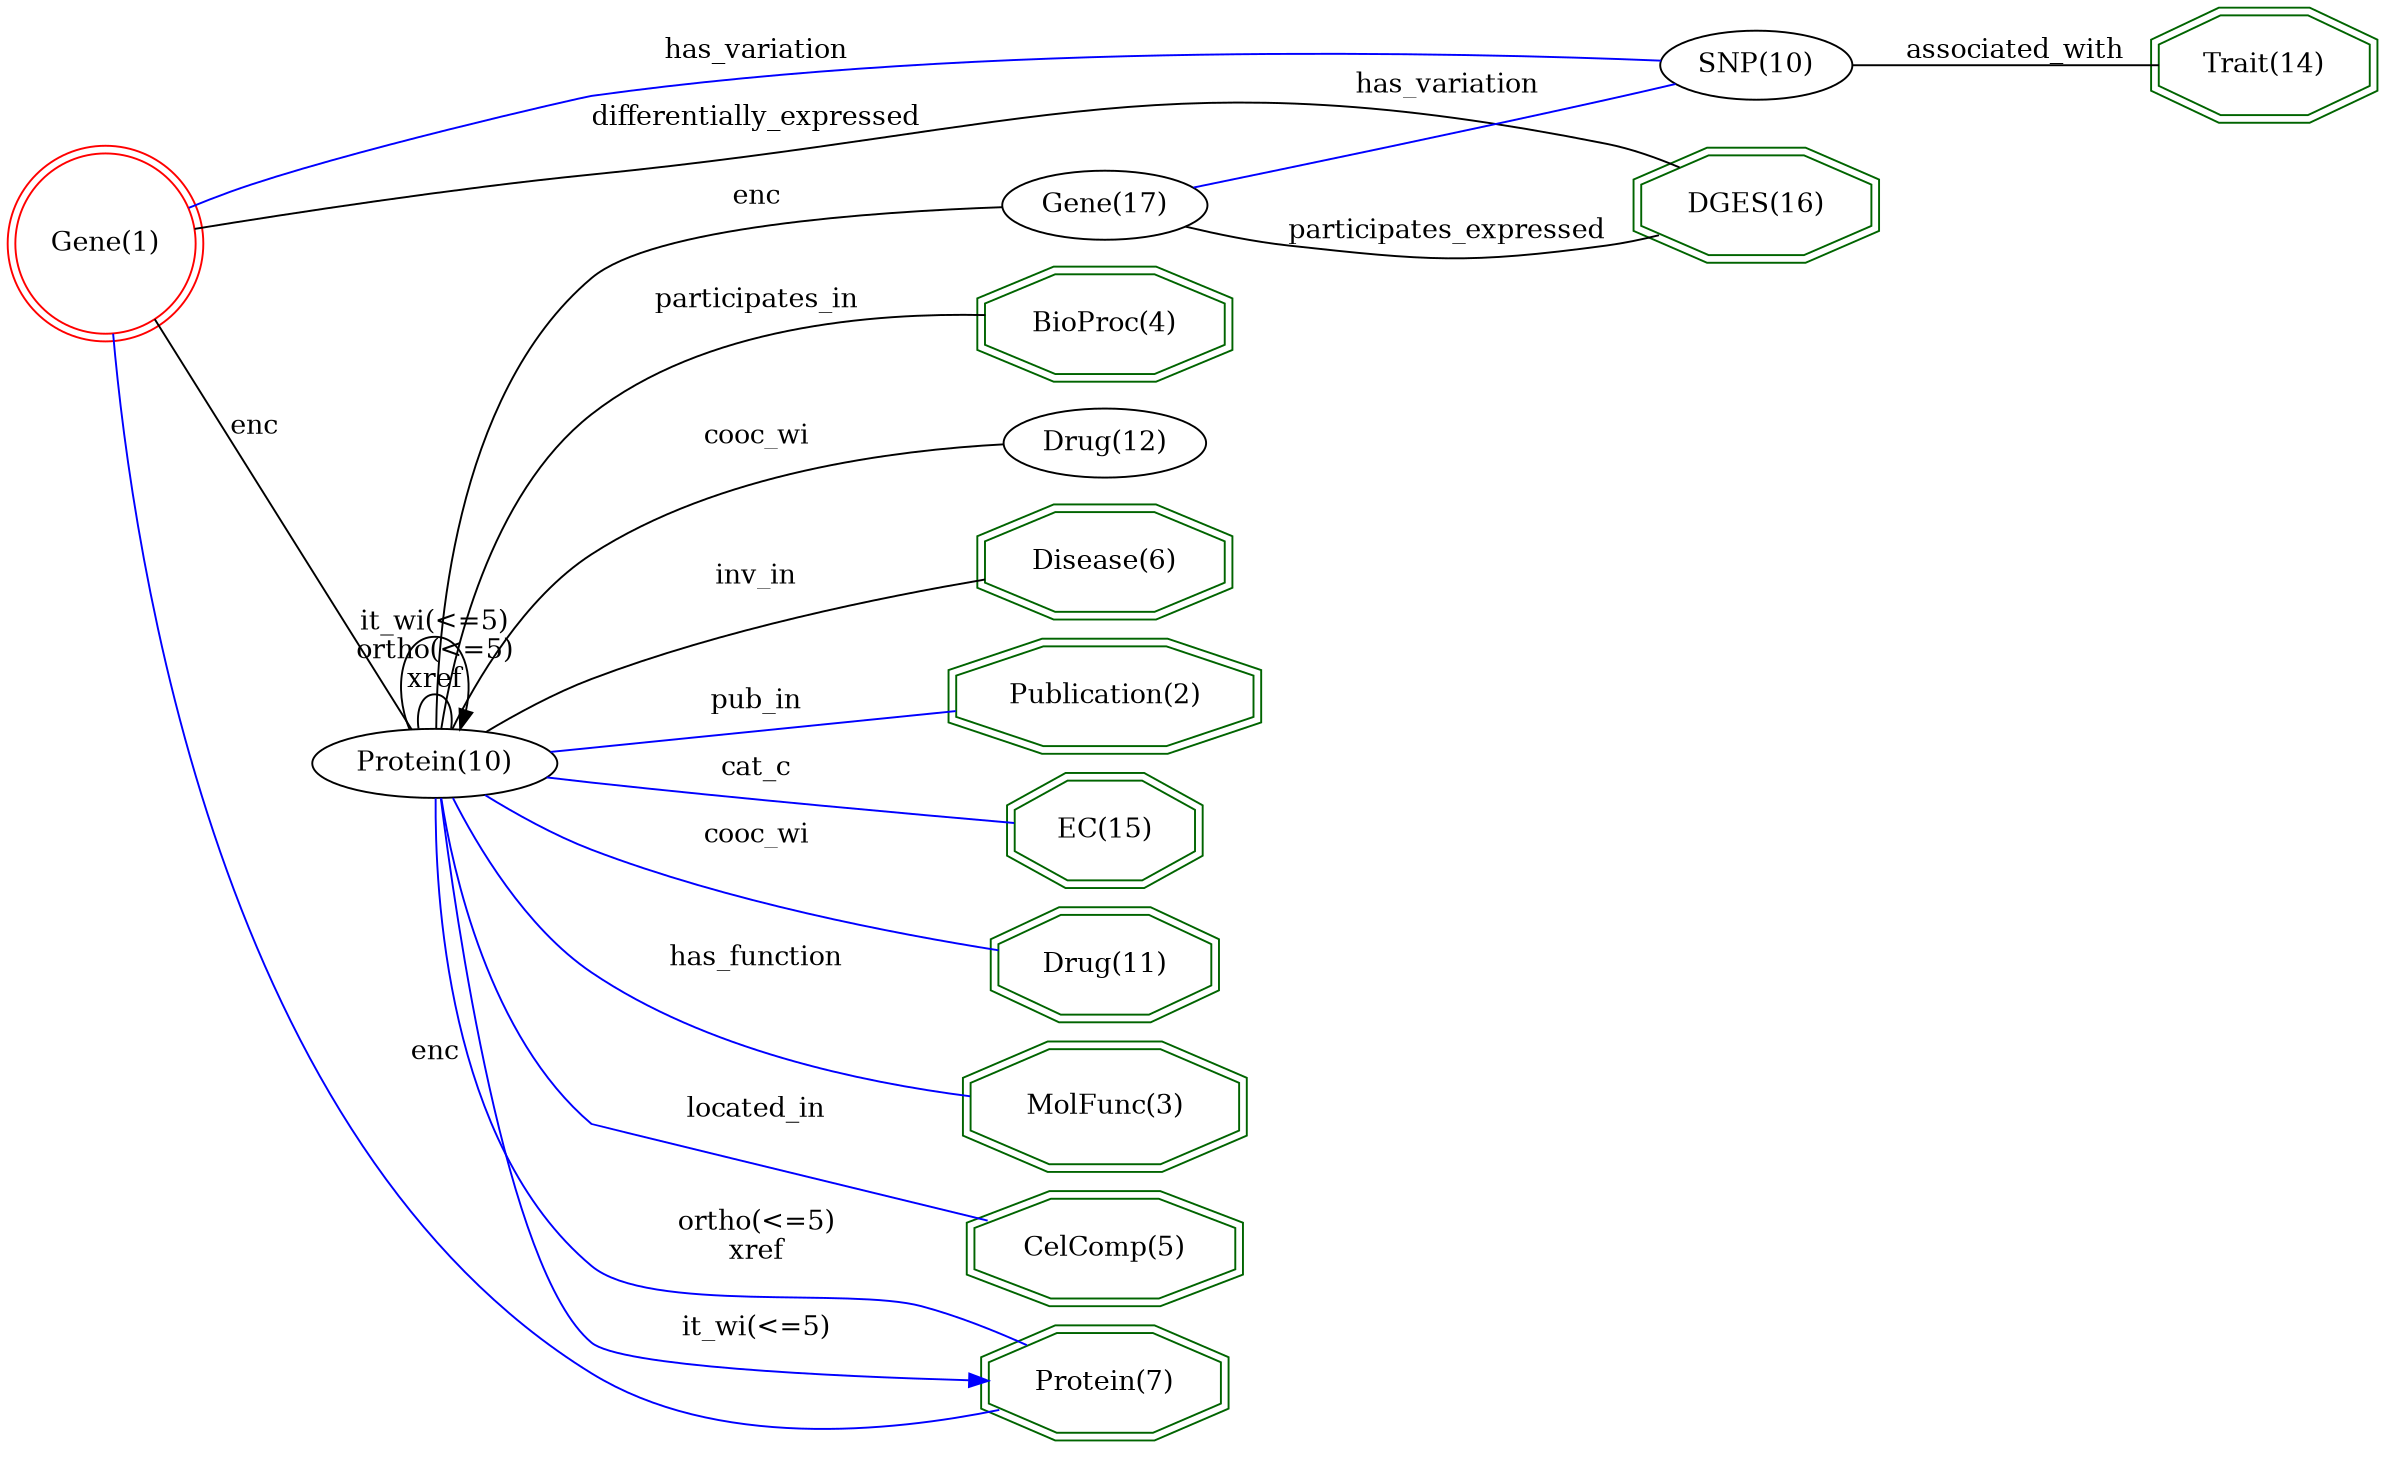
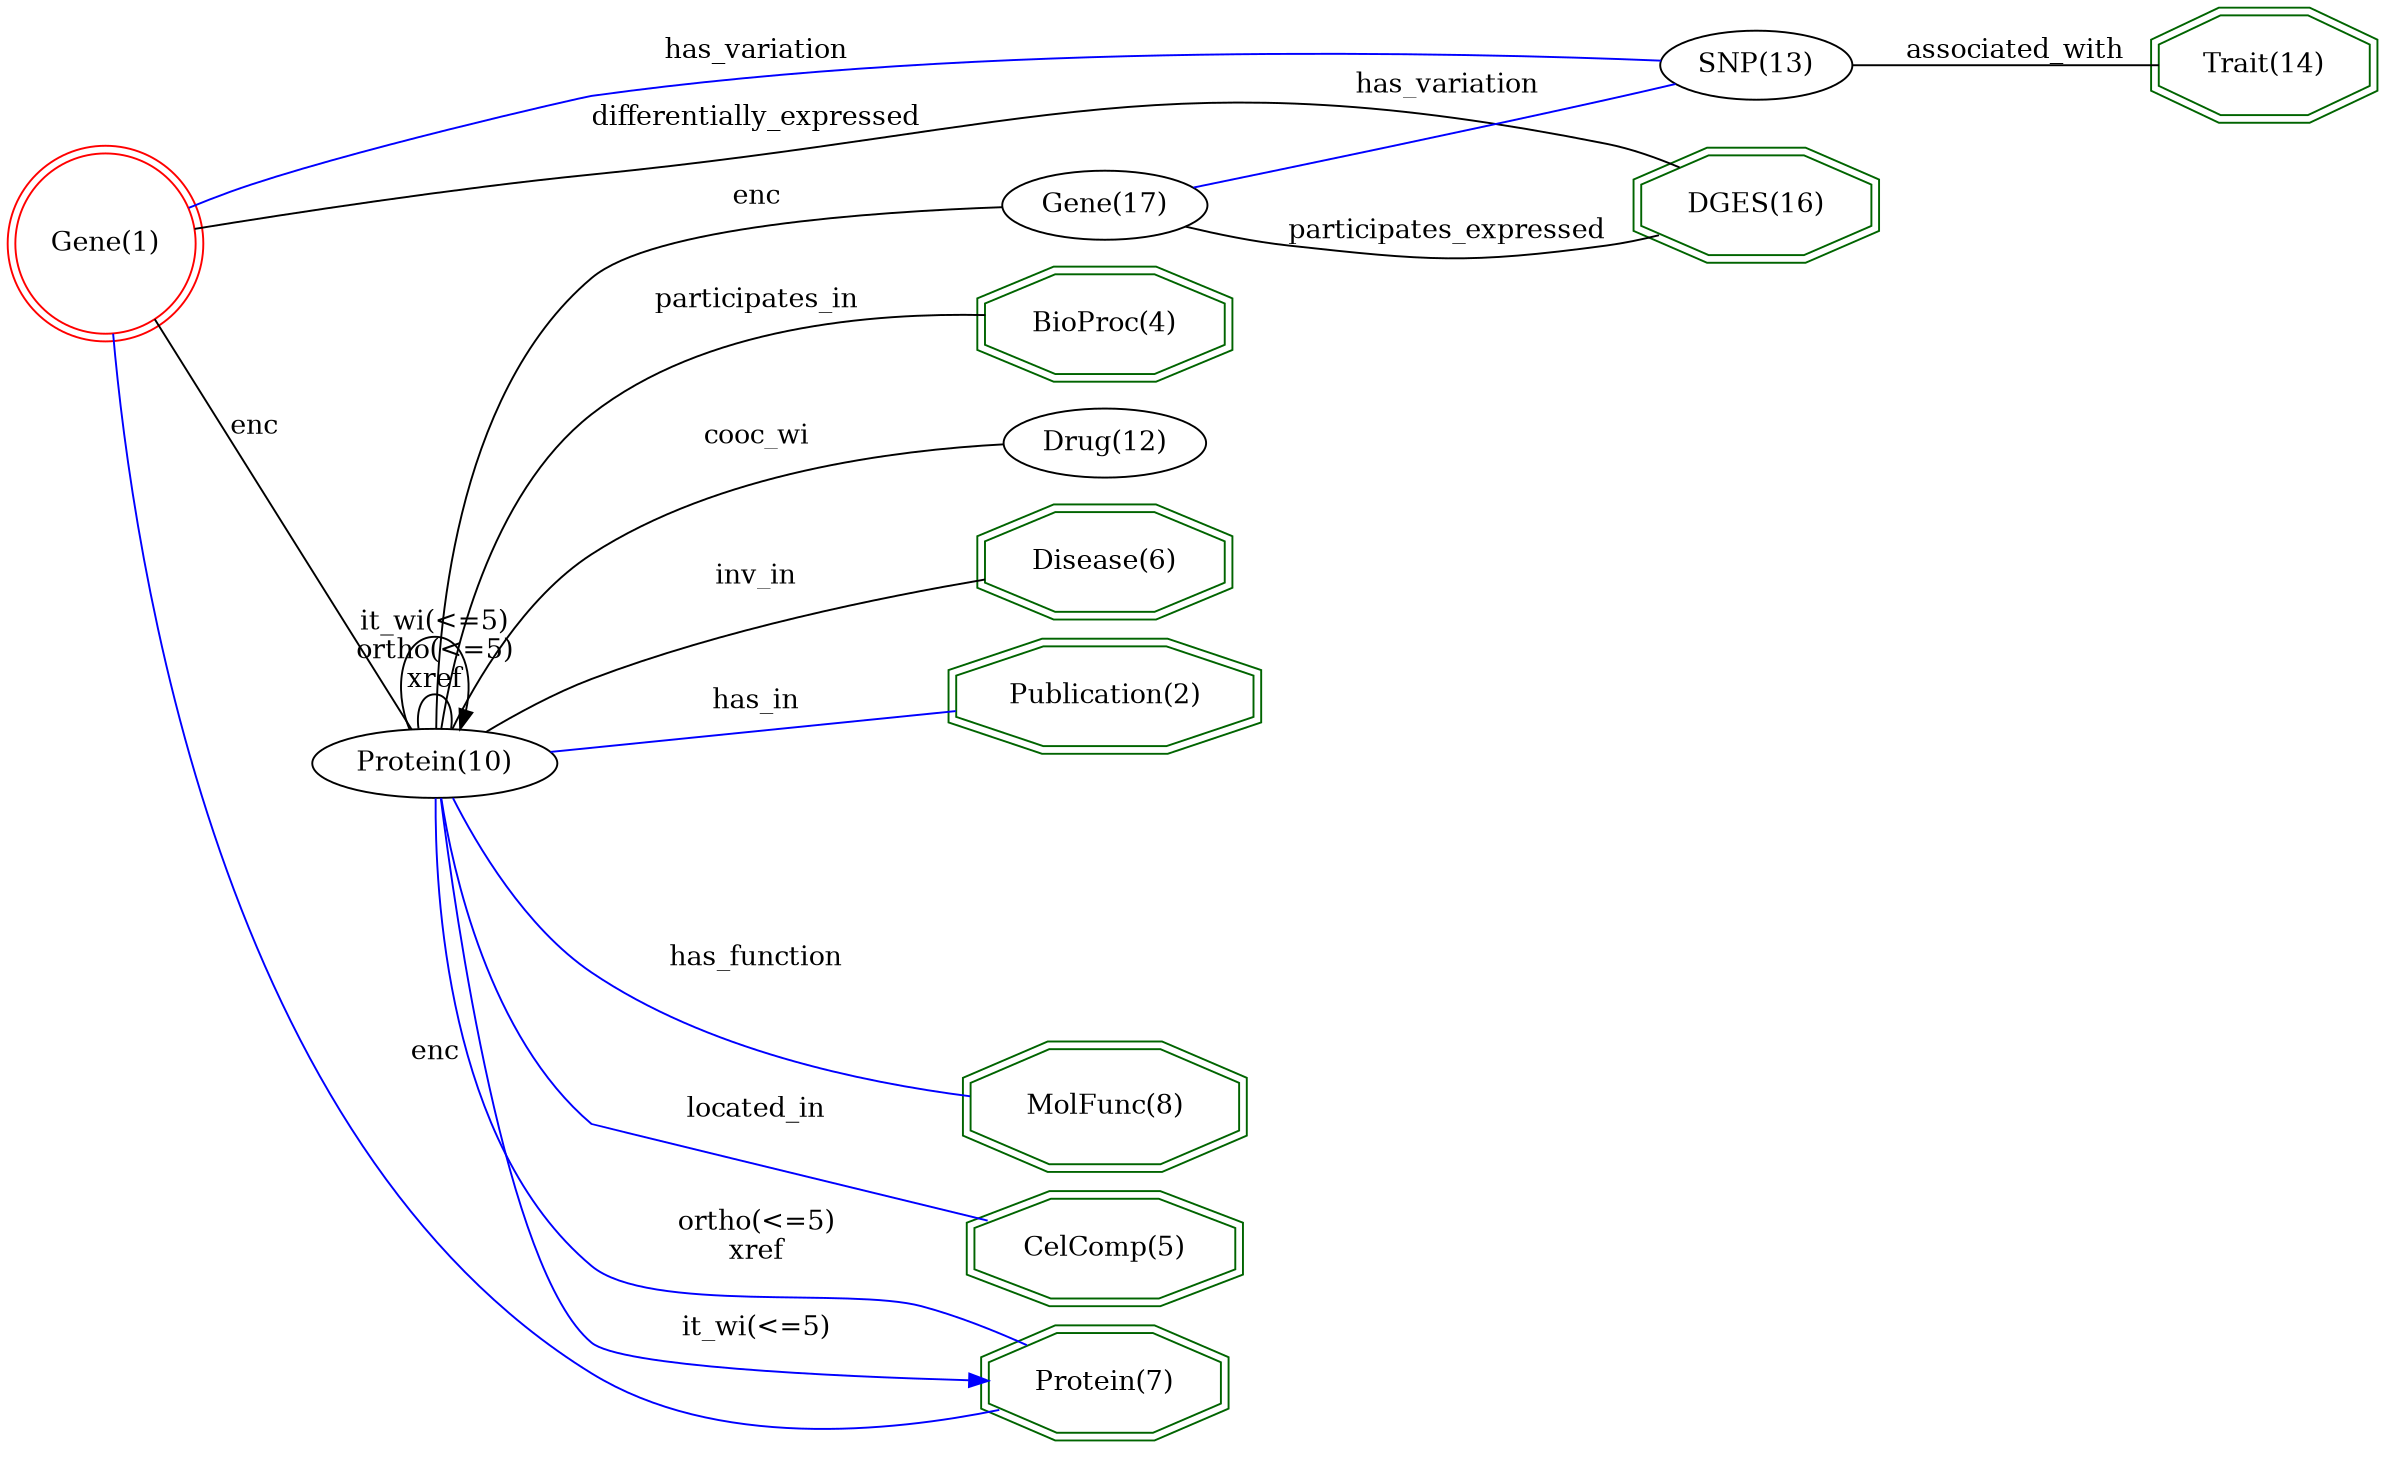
node "SNP(10)": label "SNP(10)" -> "SNP(13)"
edge "Publication(2)" -- "Protein(10)": label "pub_in" -> "has_in"
node "EC(15)": removed
node "Drug(11)": removed
node "MolFunc(3)": label "MolFunc(3)" -> "MolFunc(8)"
